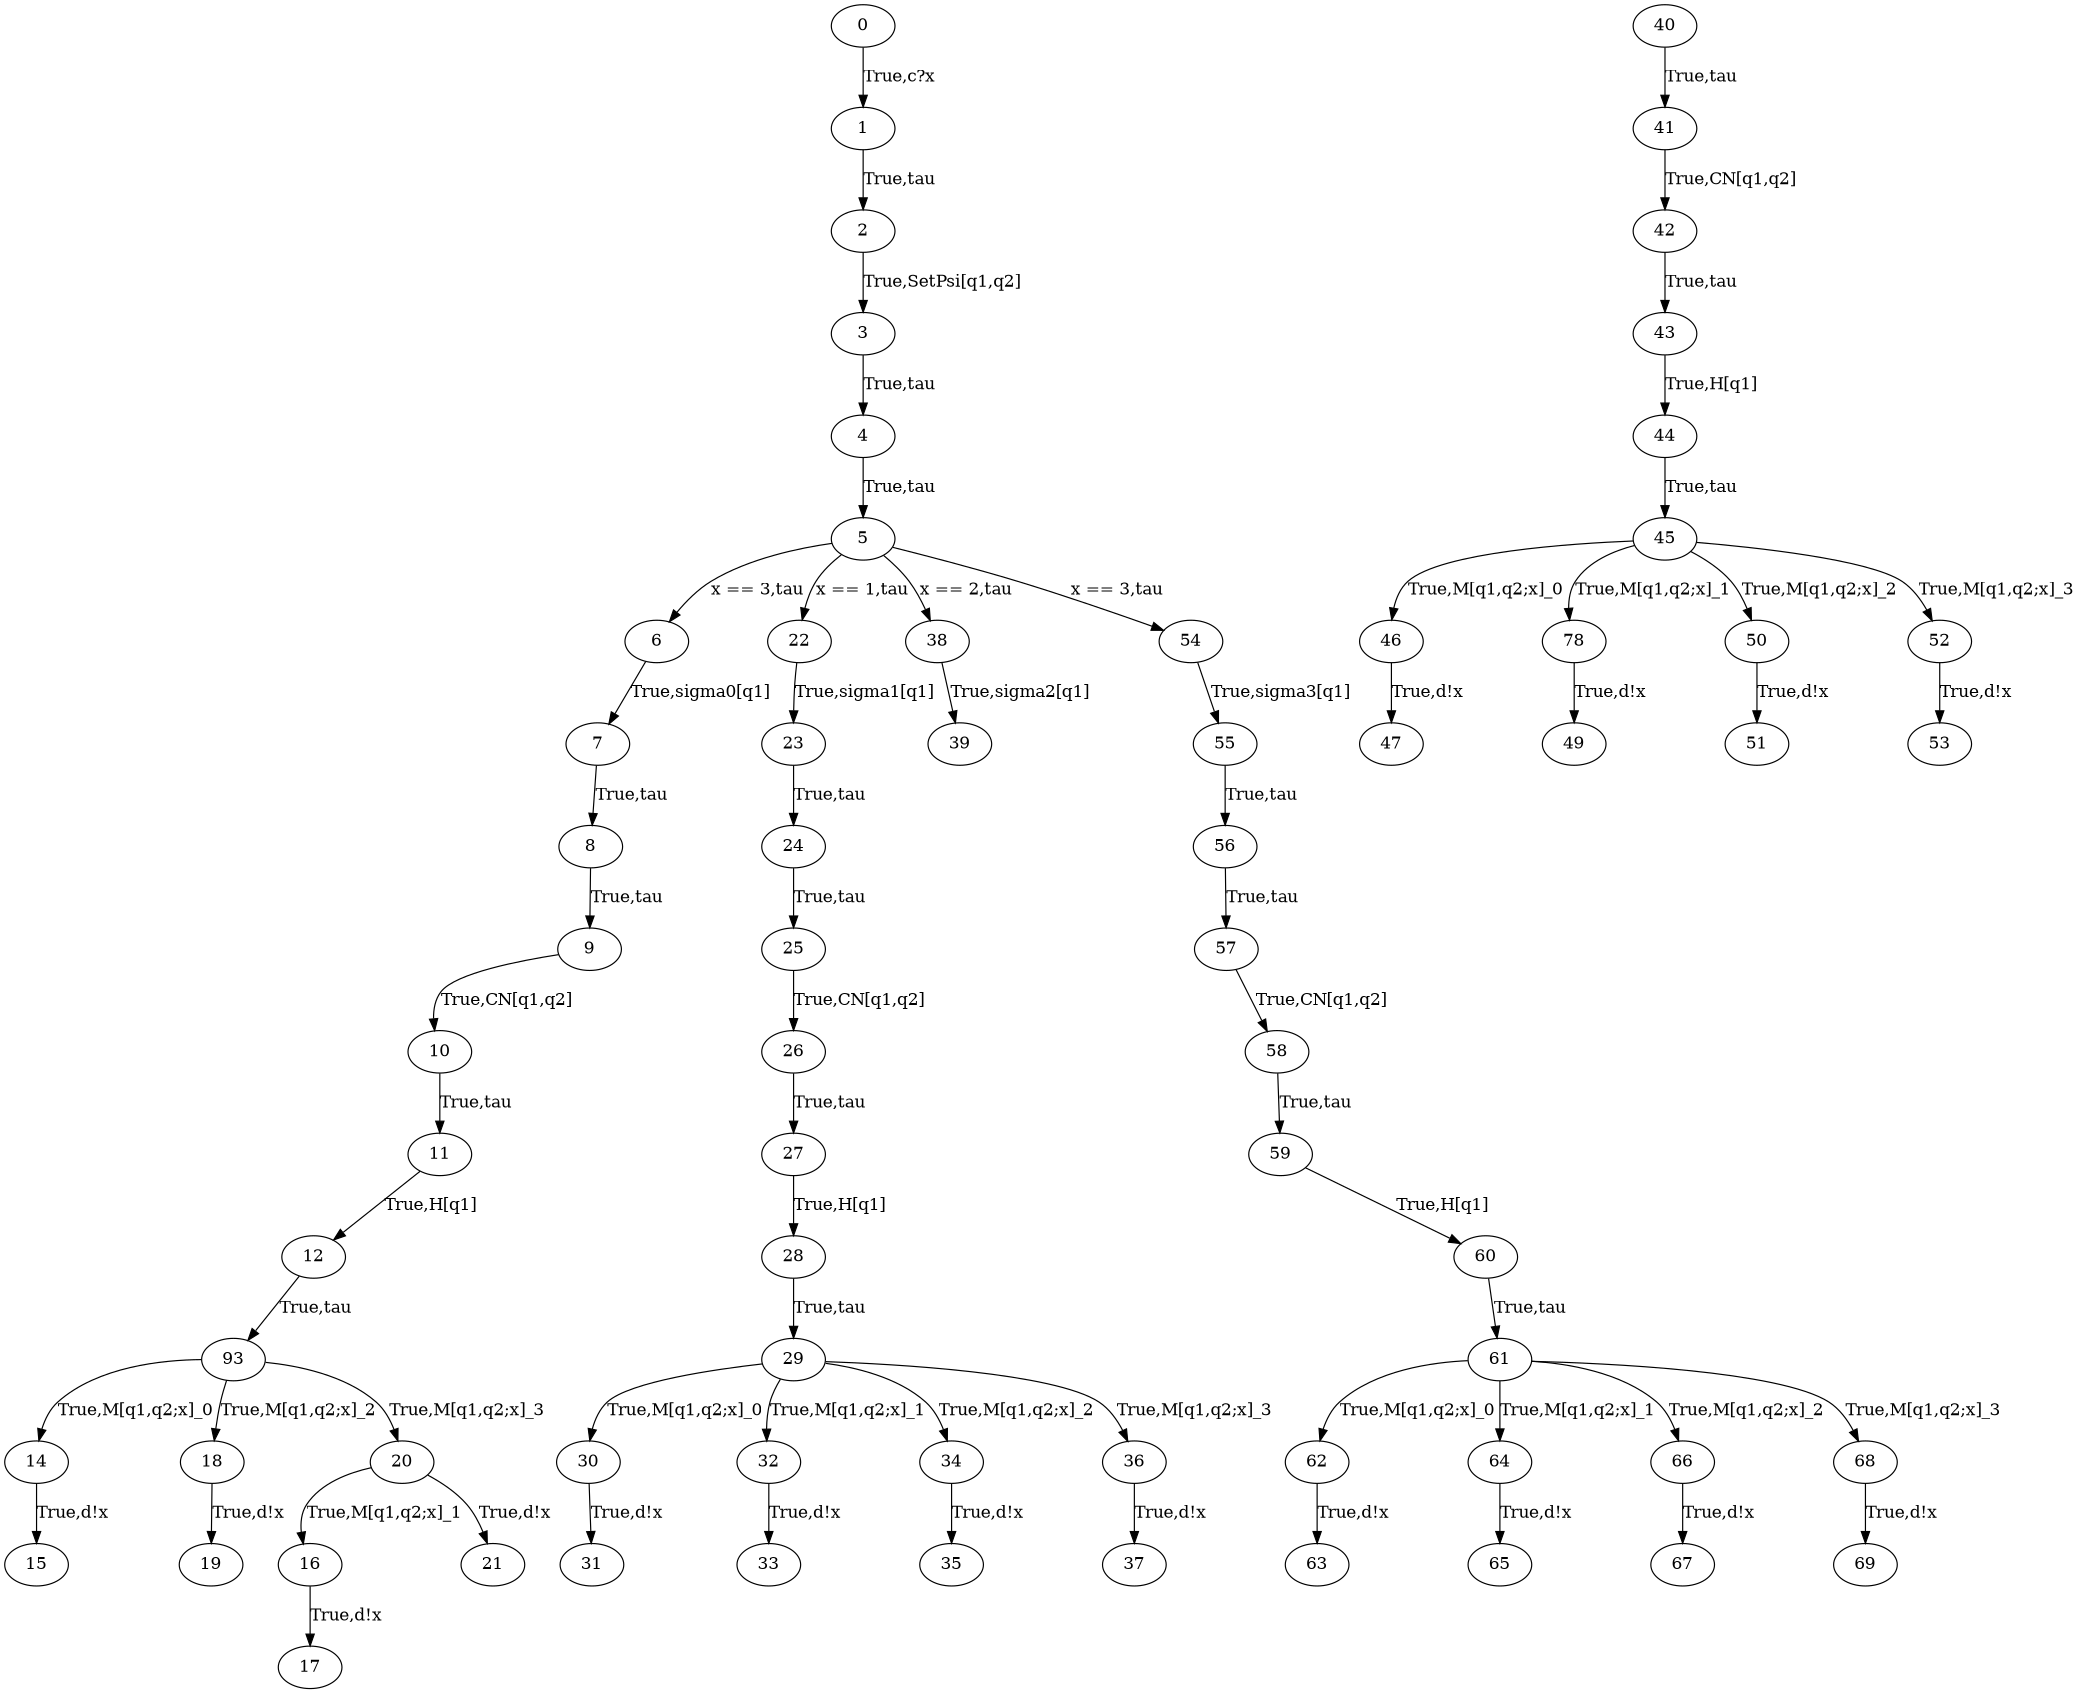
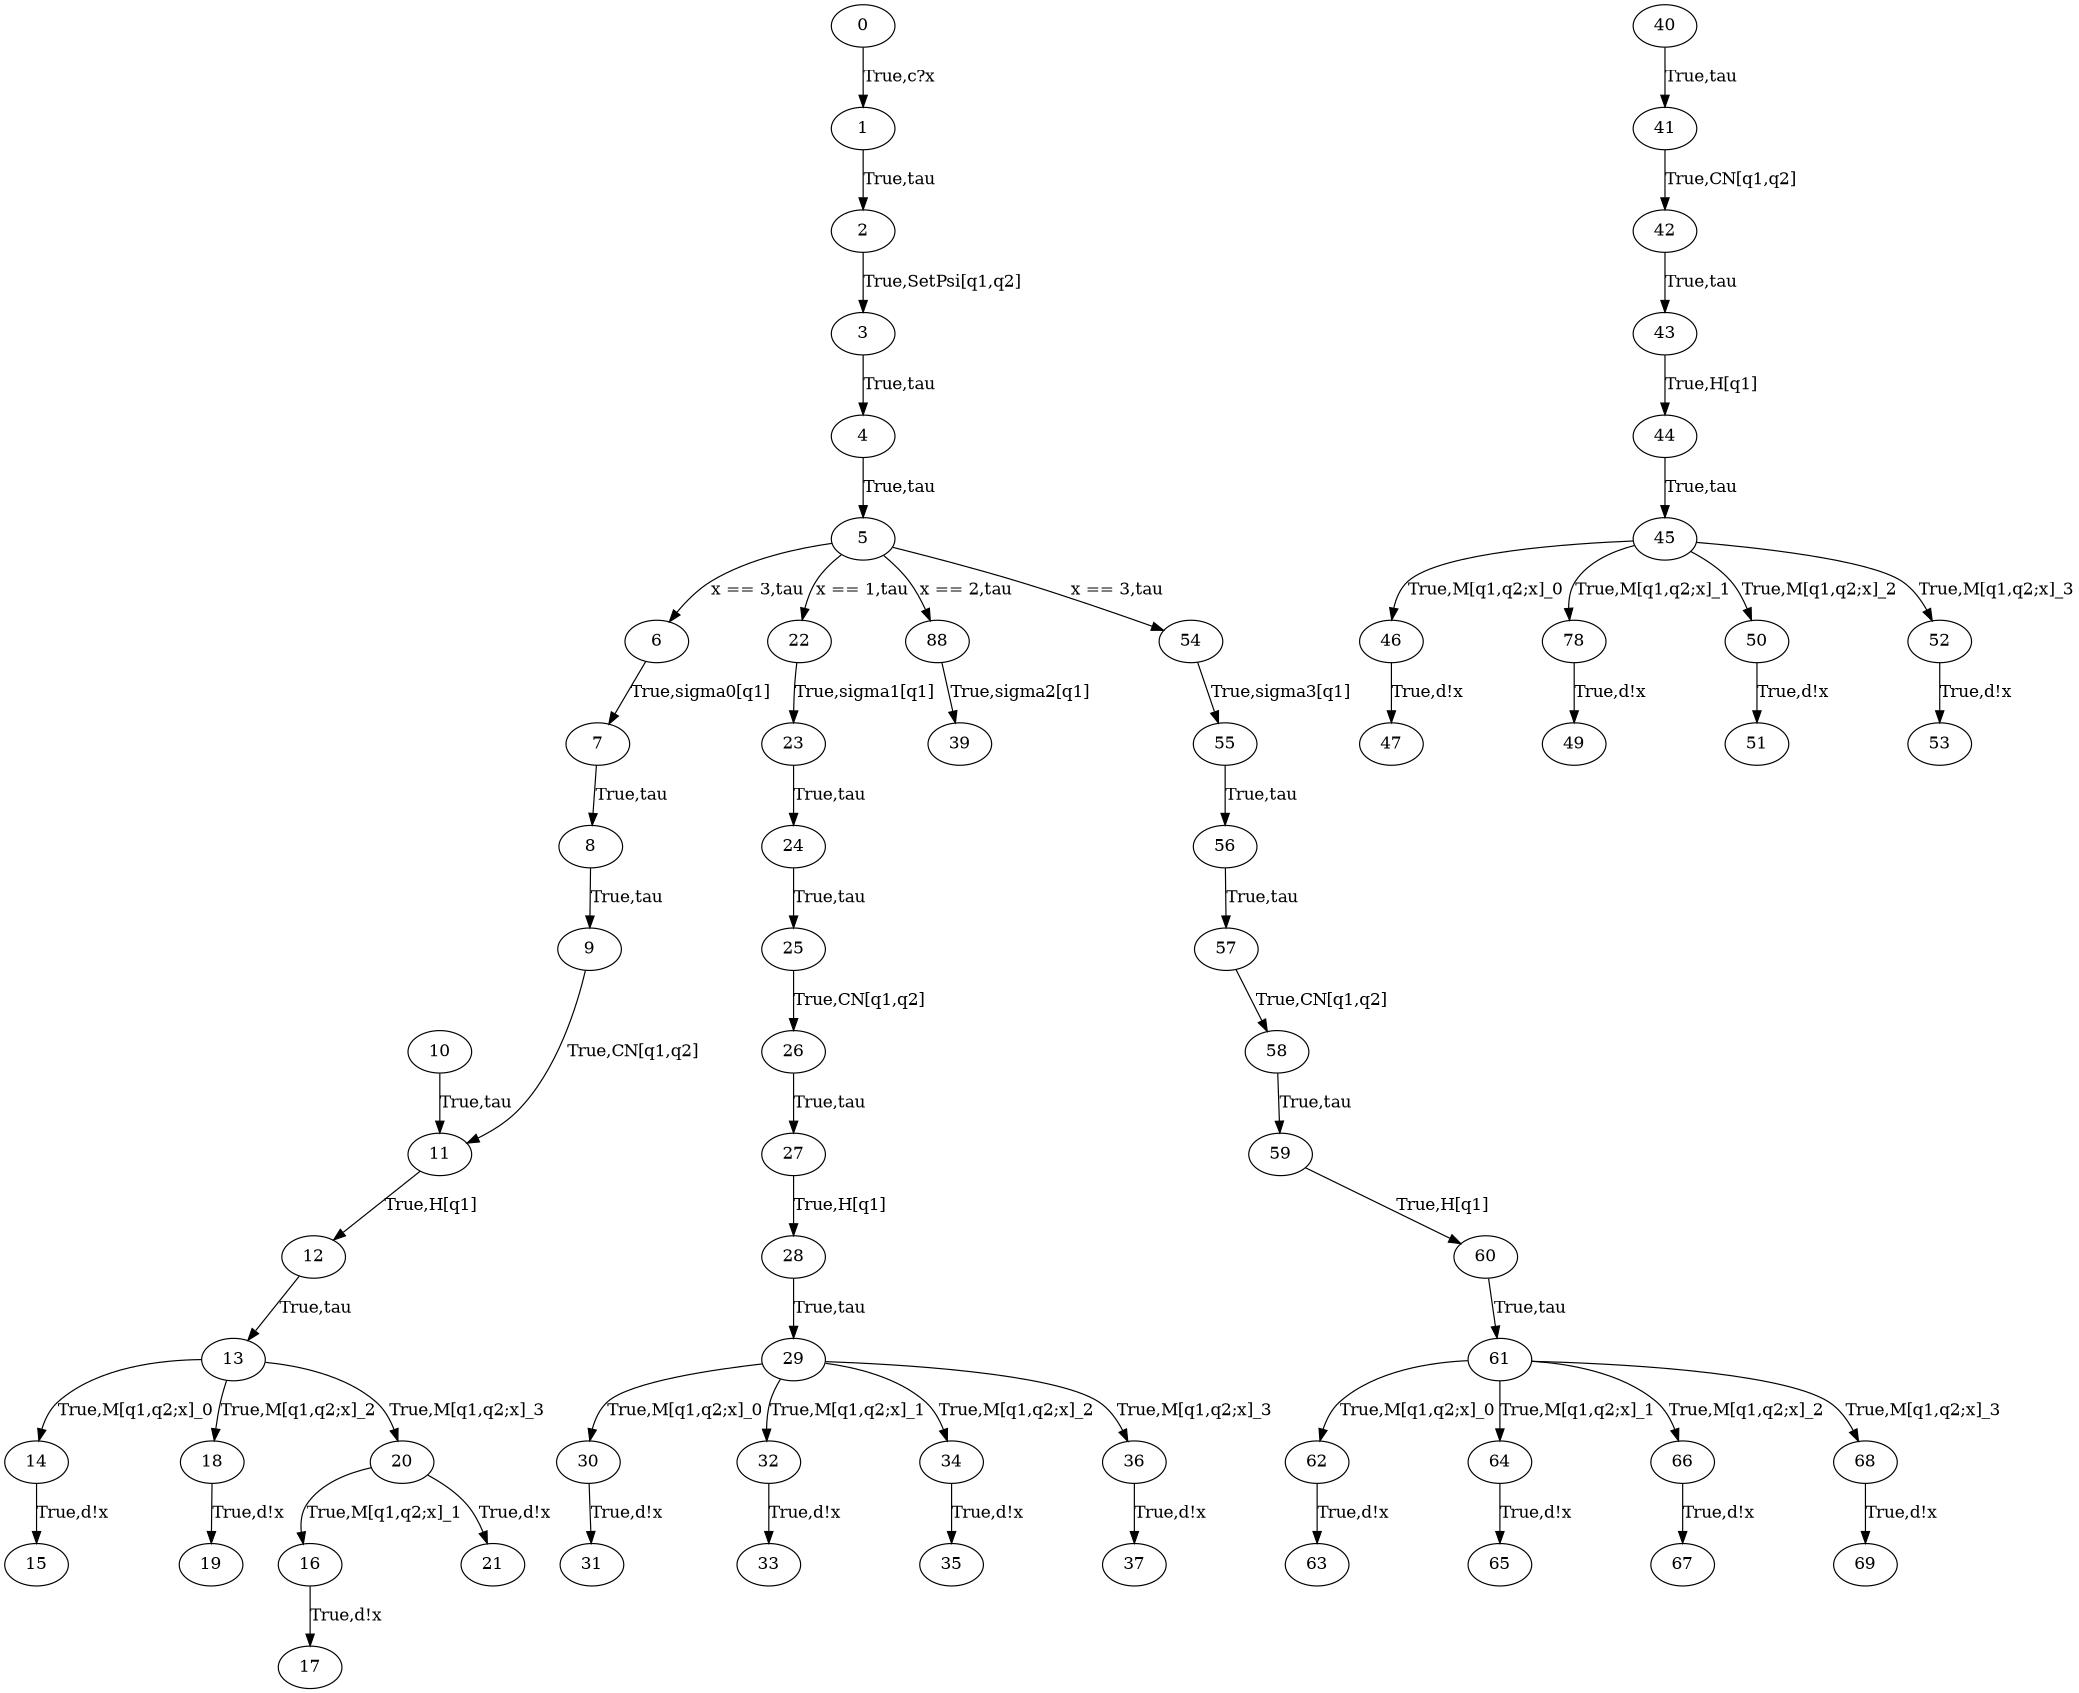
node "38": label "38" -> "88"
edge "9" -> "10": now "9" -> "11"
node "93": label "93" -> "13"
